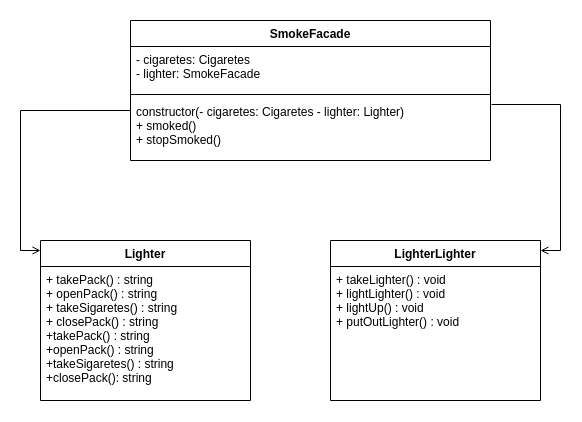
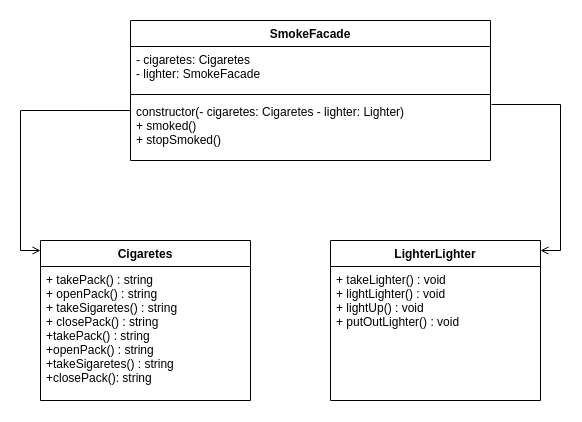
node "Lighter": label "Lighter" -> "Cigaretes"
